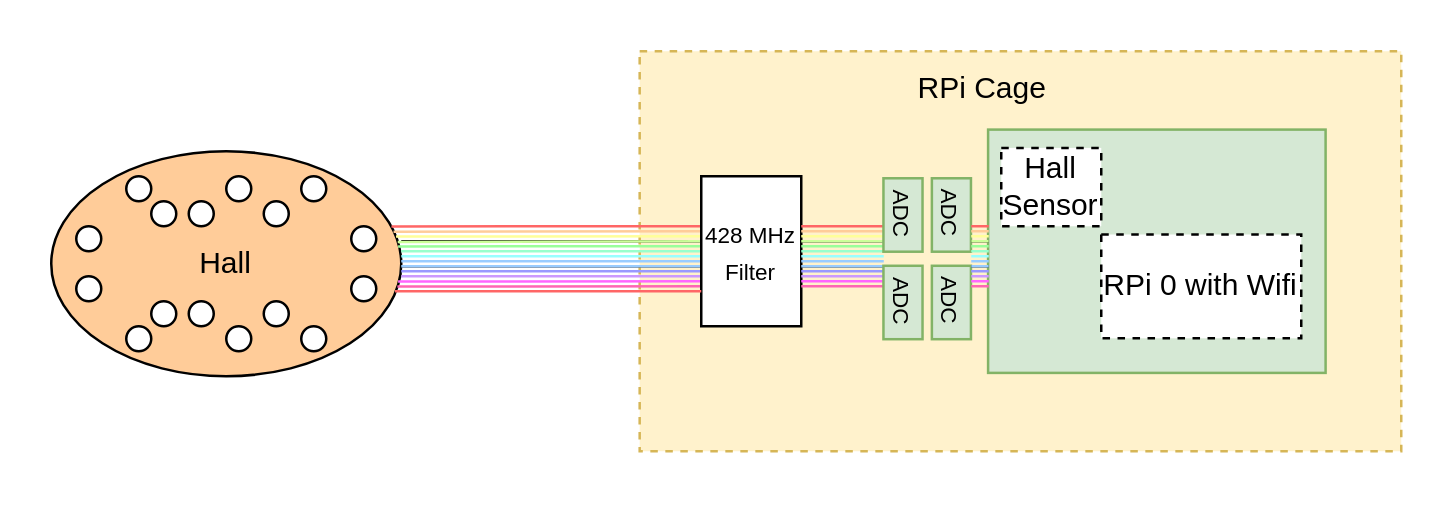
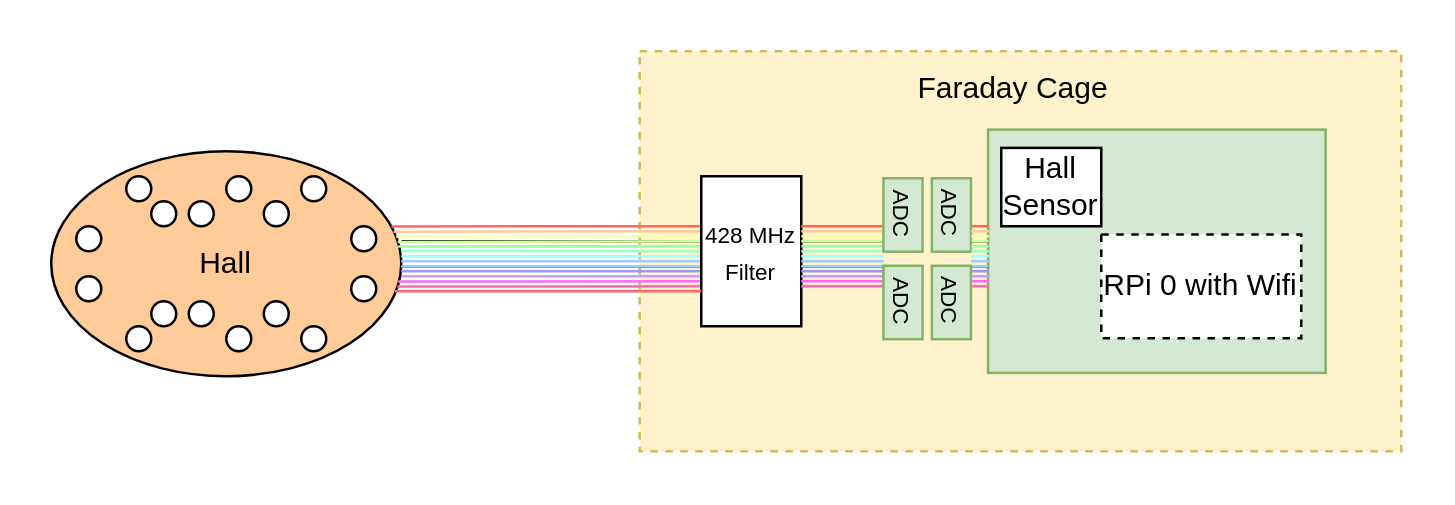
node "RPi Cage": label "RPi Cage" -> "Faraday Cage"
node "Hall Sensor": style dashed -> solid
